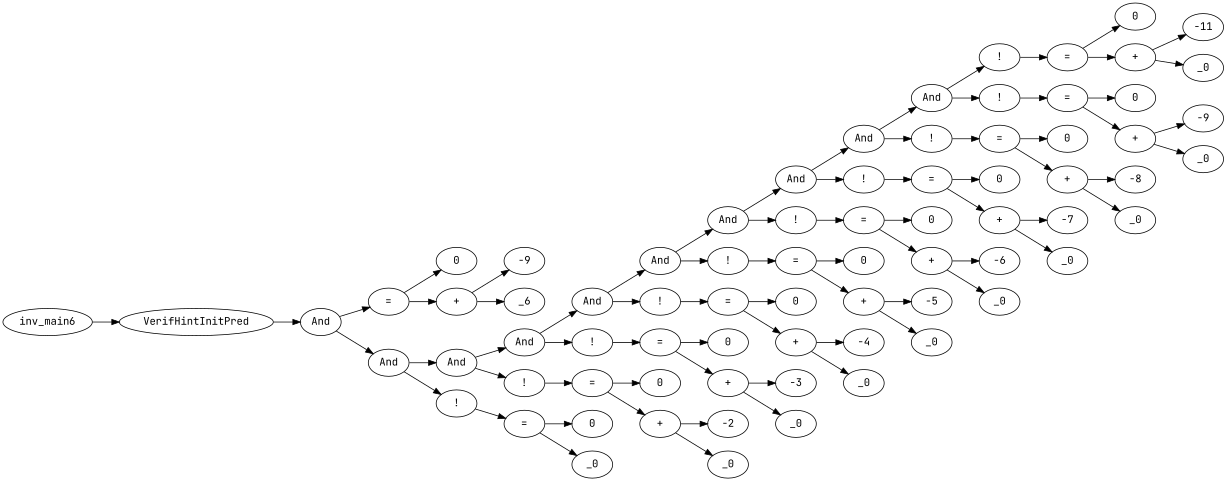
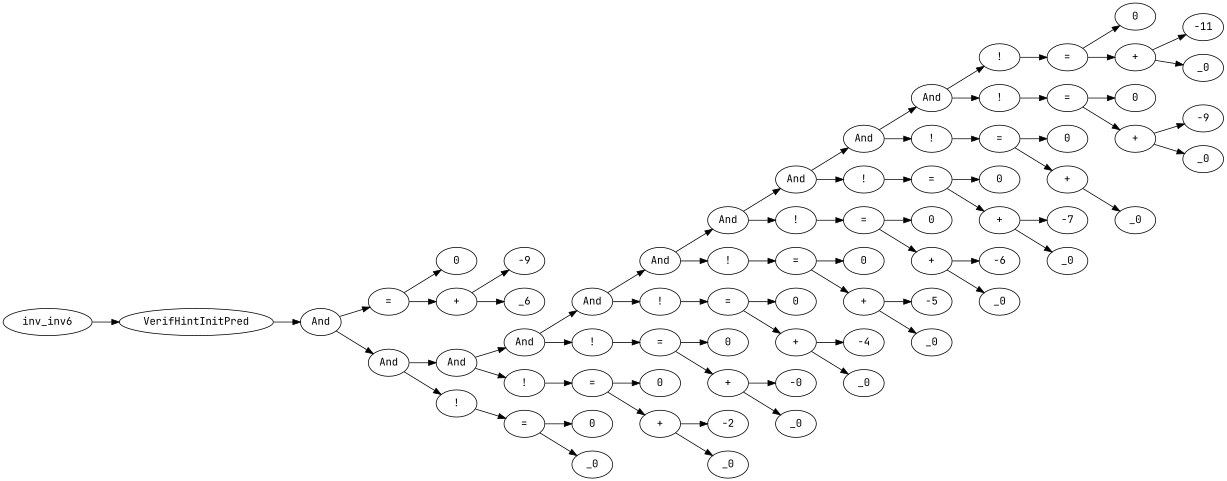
node "-8": removed
node "inv_main6": label "inv_main6" -> "inv_inv6"
node "-3": label "-3" -> "-0"
